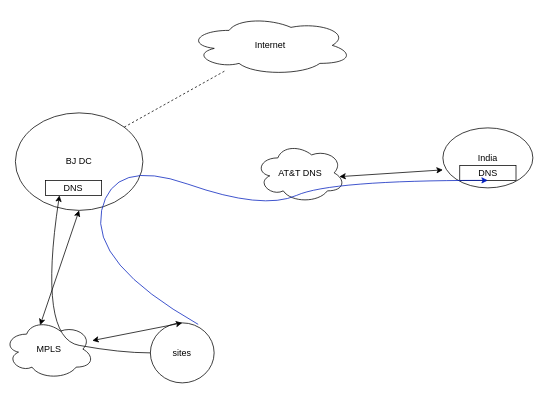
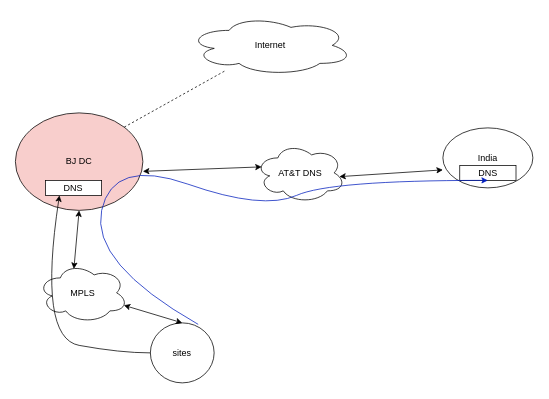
node "BJ DC": fillcolor #ffffff -> #f8cecc
edge "BJ DC" -- "AT&T DNS": added
node "MPLS": moved (49, 349) -> (83, 293)
